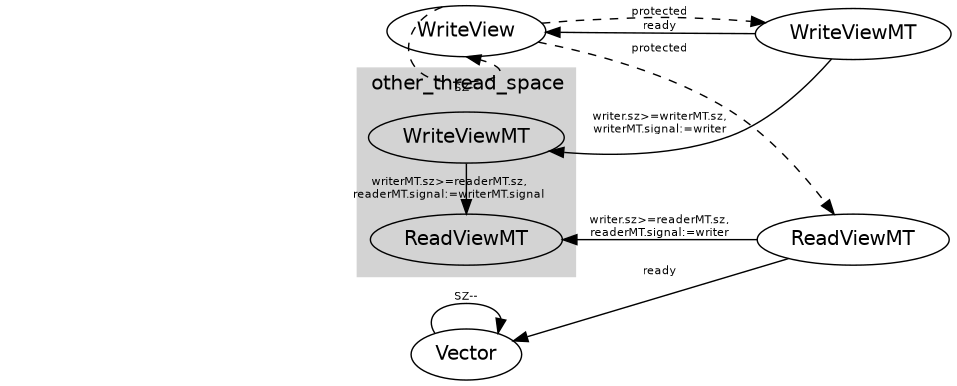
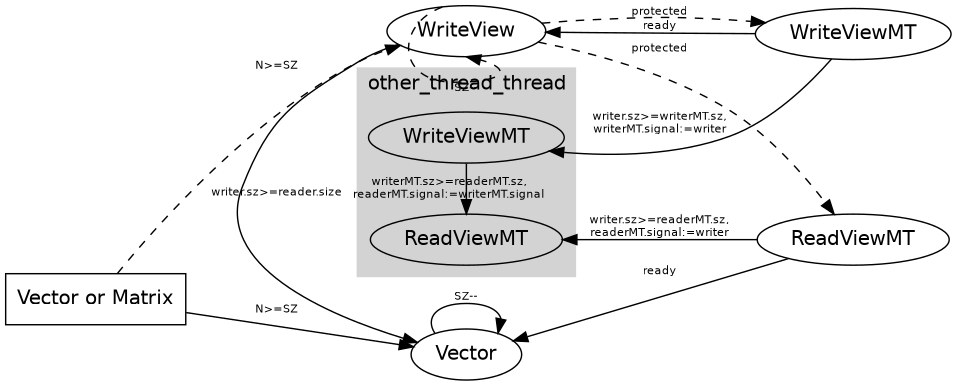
cluster "other_thread_space": label "other_thread_space" -> "other_thread_thread"
edge "WriteView" -> "Vector": added, label "writer.sz>=reader.size"
node "Vector or Matrix": added
